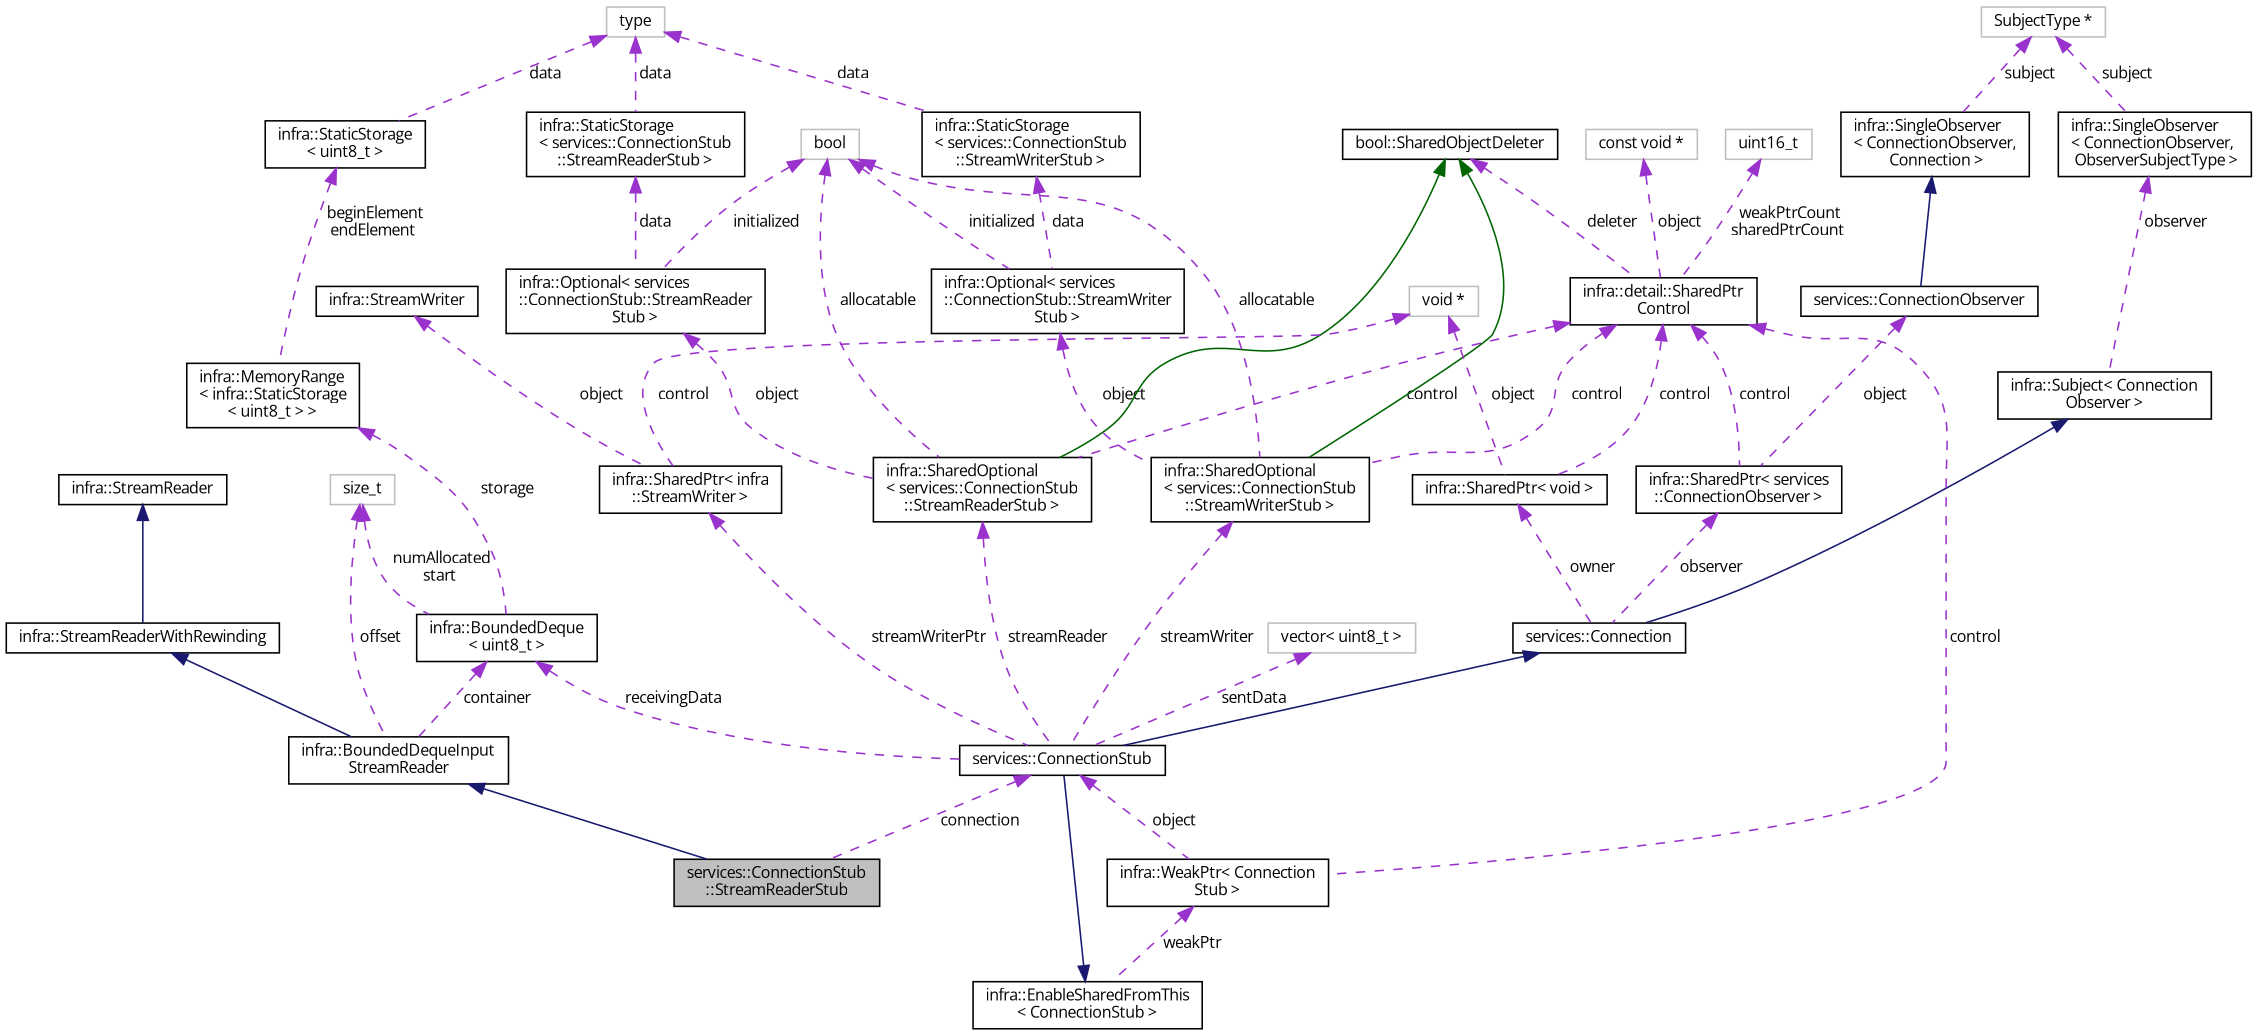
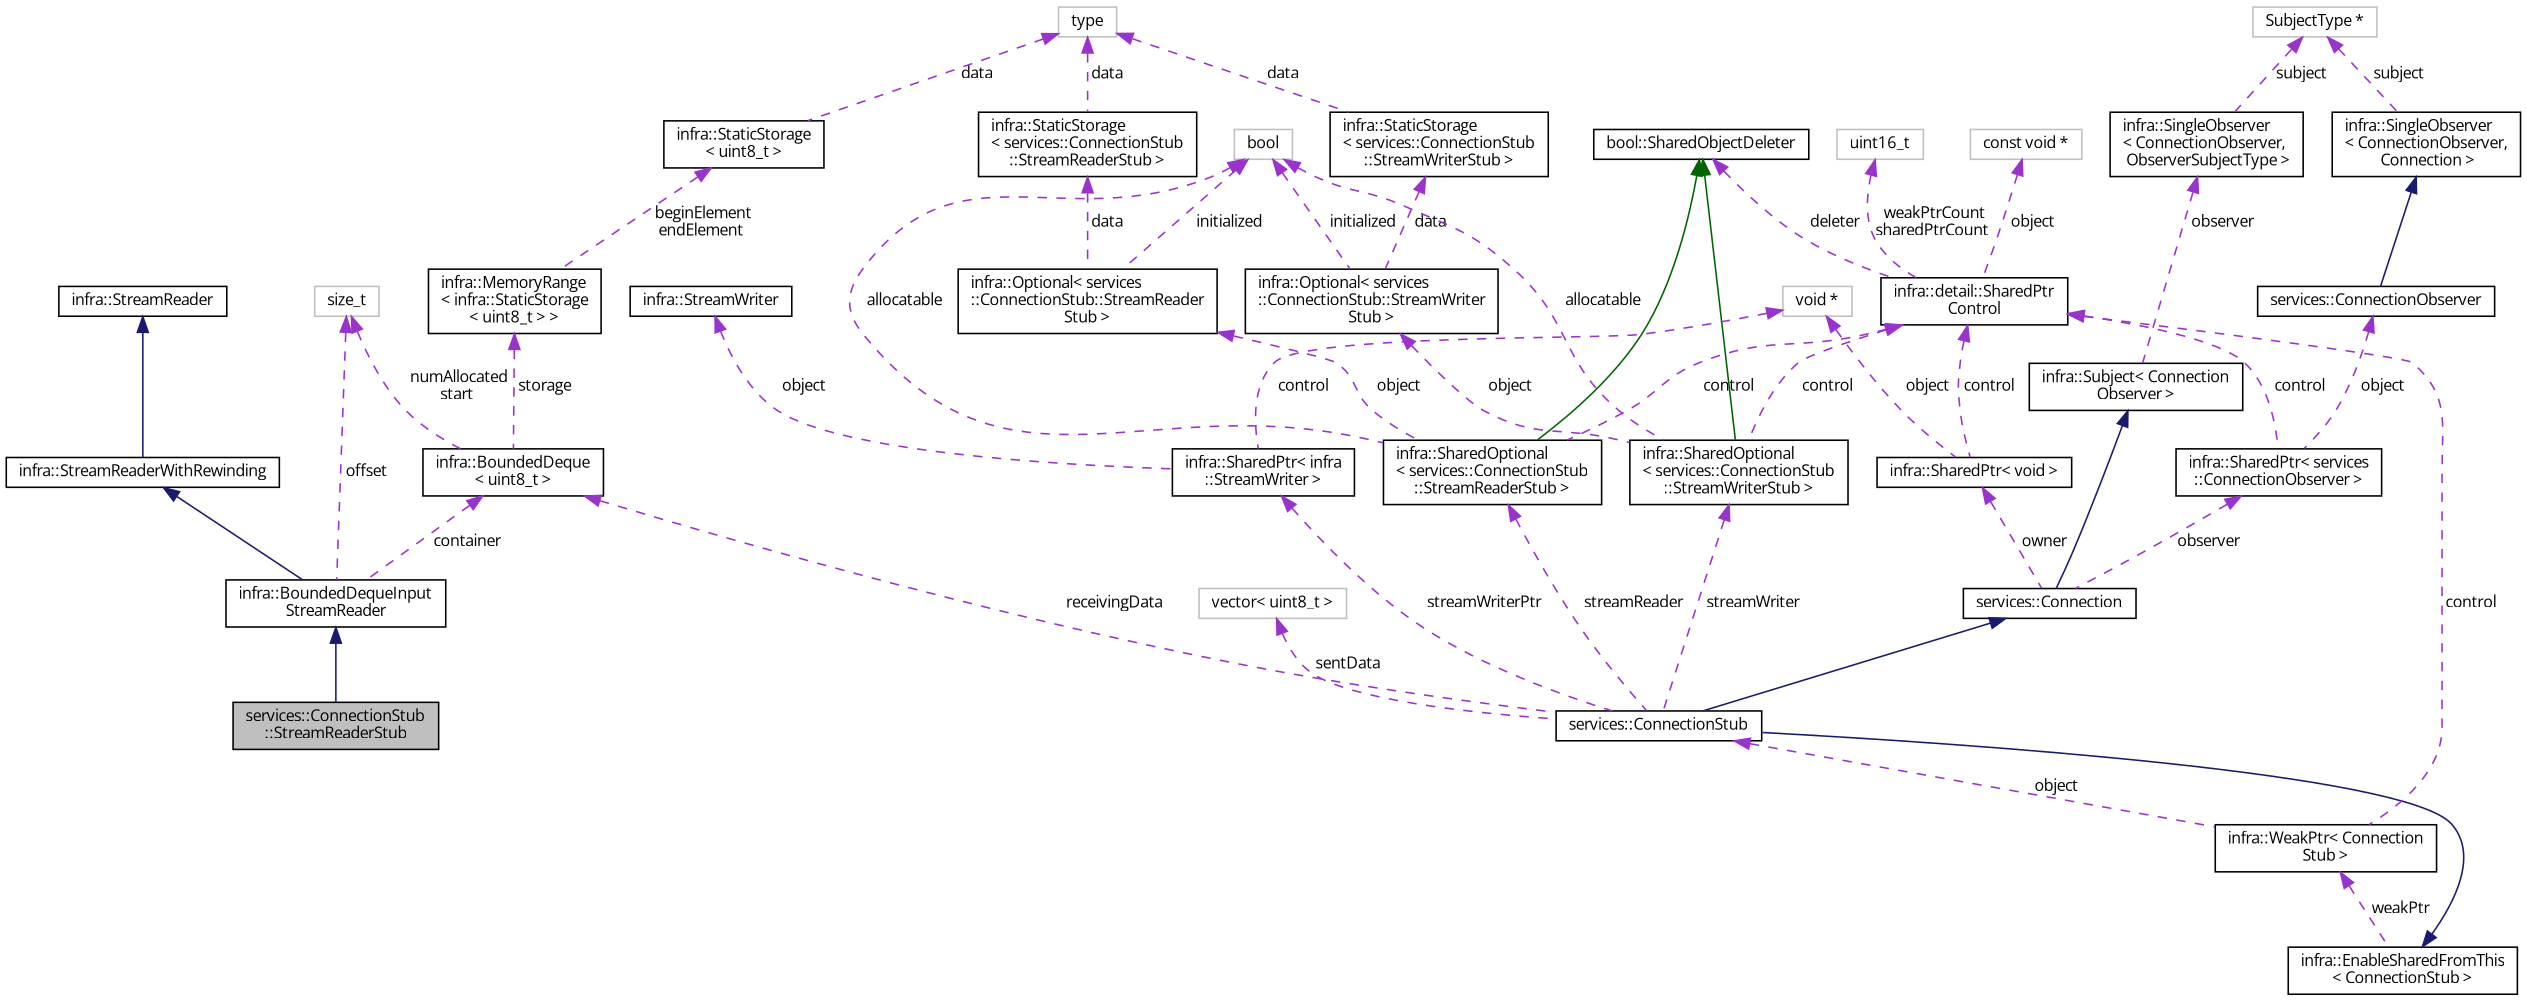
edge "services::ConnectionStub ::StreamReaderStub" -> "services::ConnectionStub": removed, label "connection"
